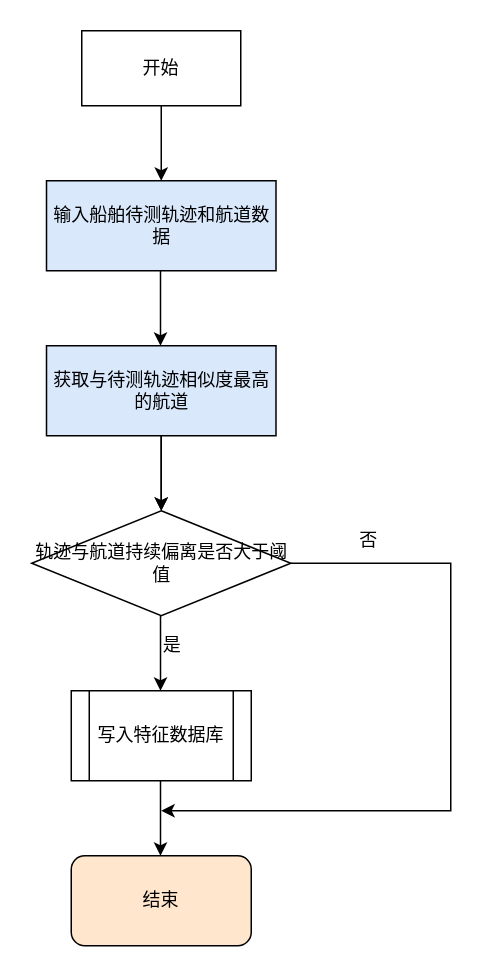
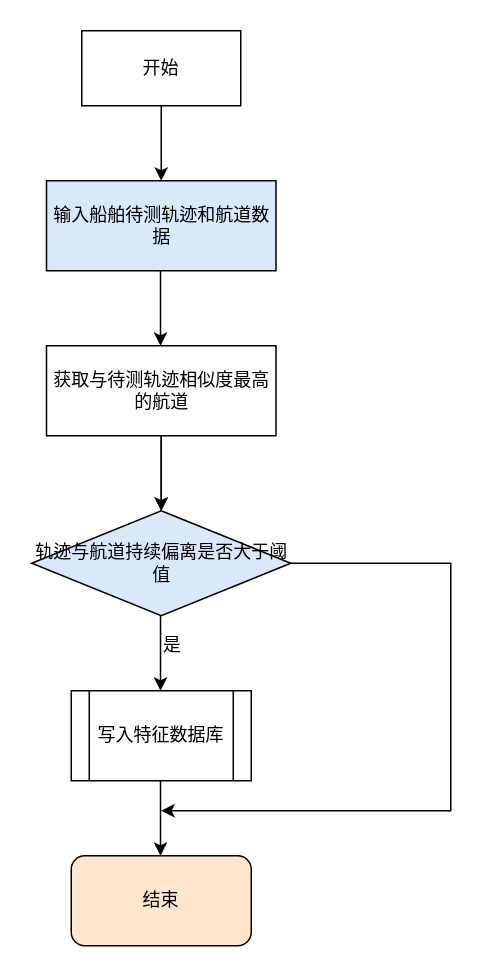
node "获取与待测轨迹相似度最高的航道": fillcolor #dae8fc -> #ffffff
node "否": removed
node "轨迹与航道持续偏离是否大于阈值": fillcolor #ffffff -> #dae8fc
